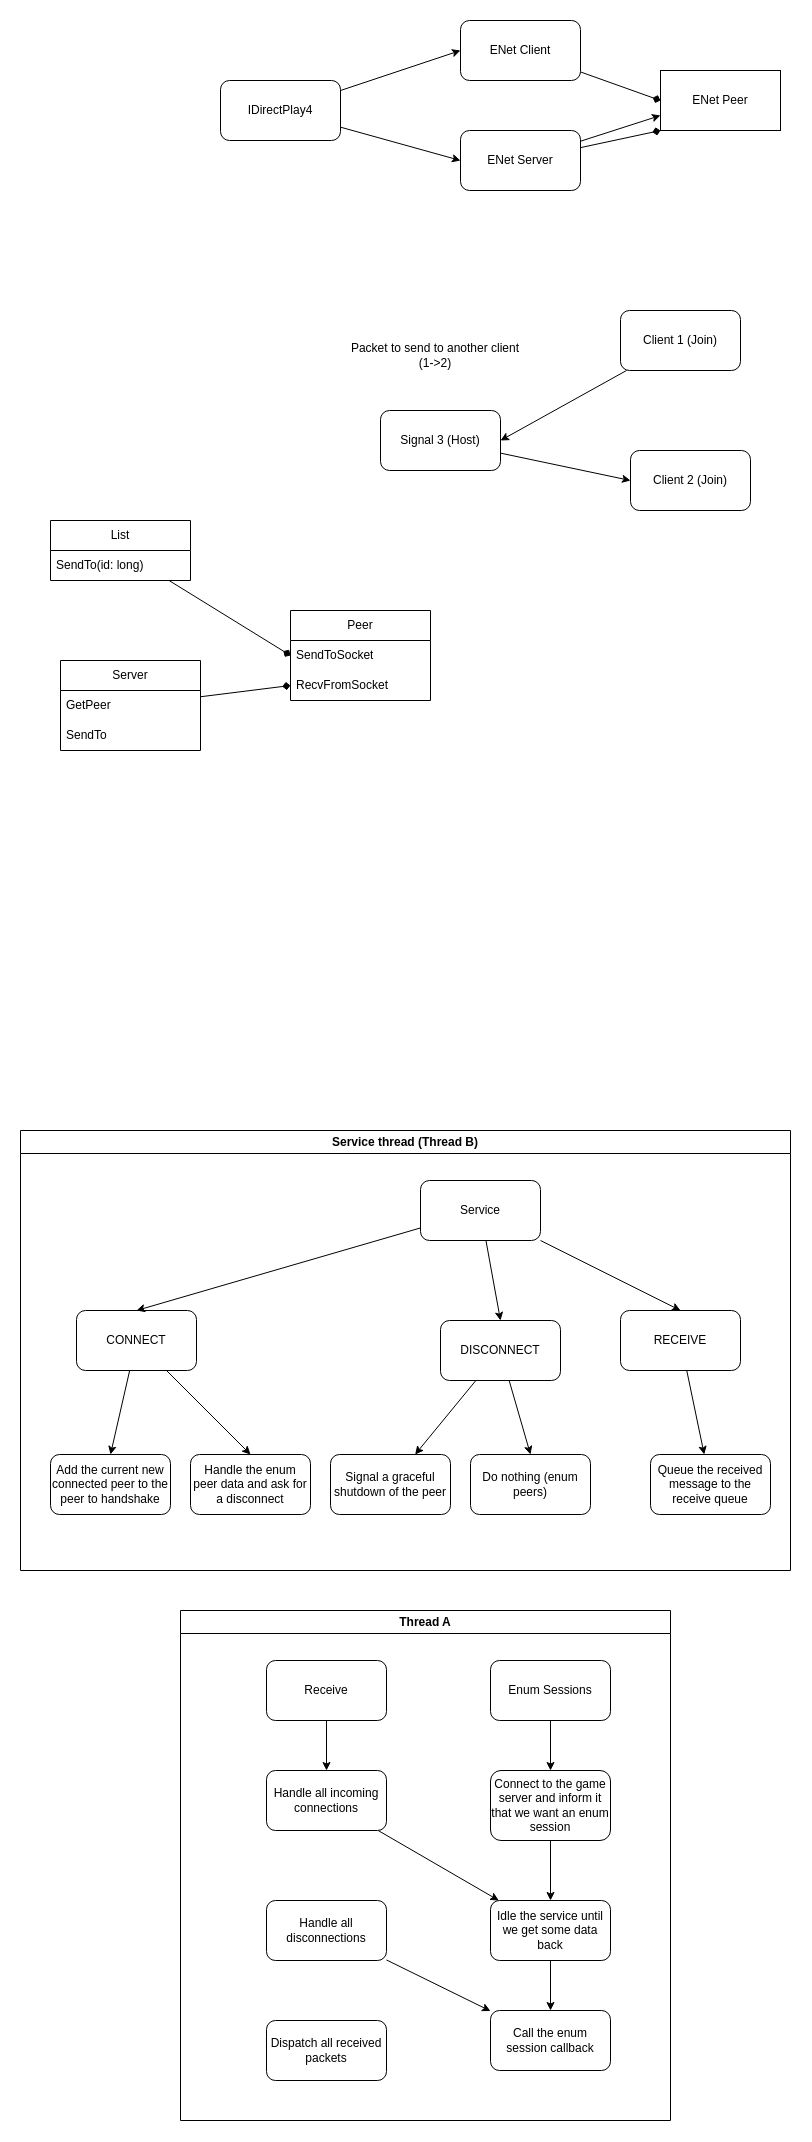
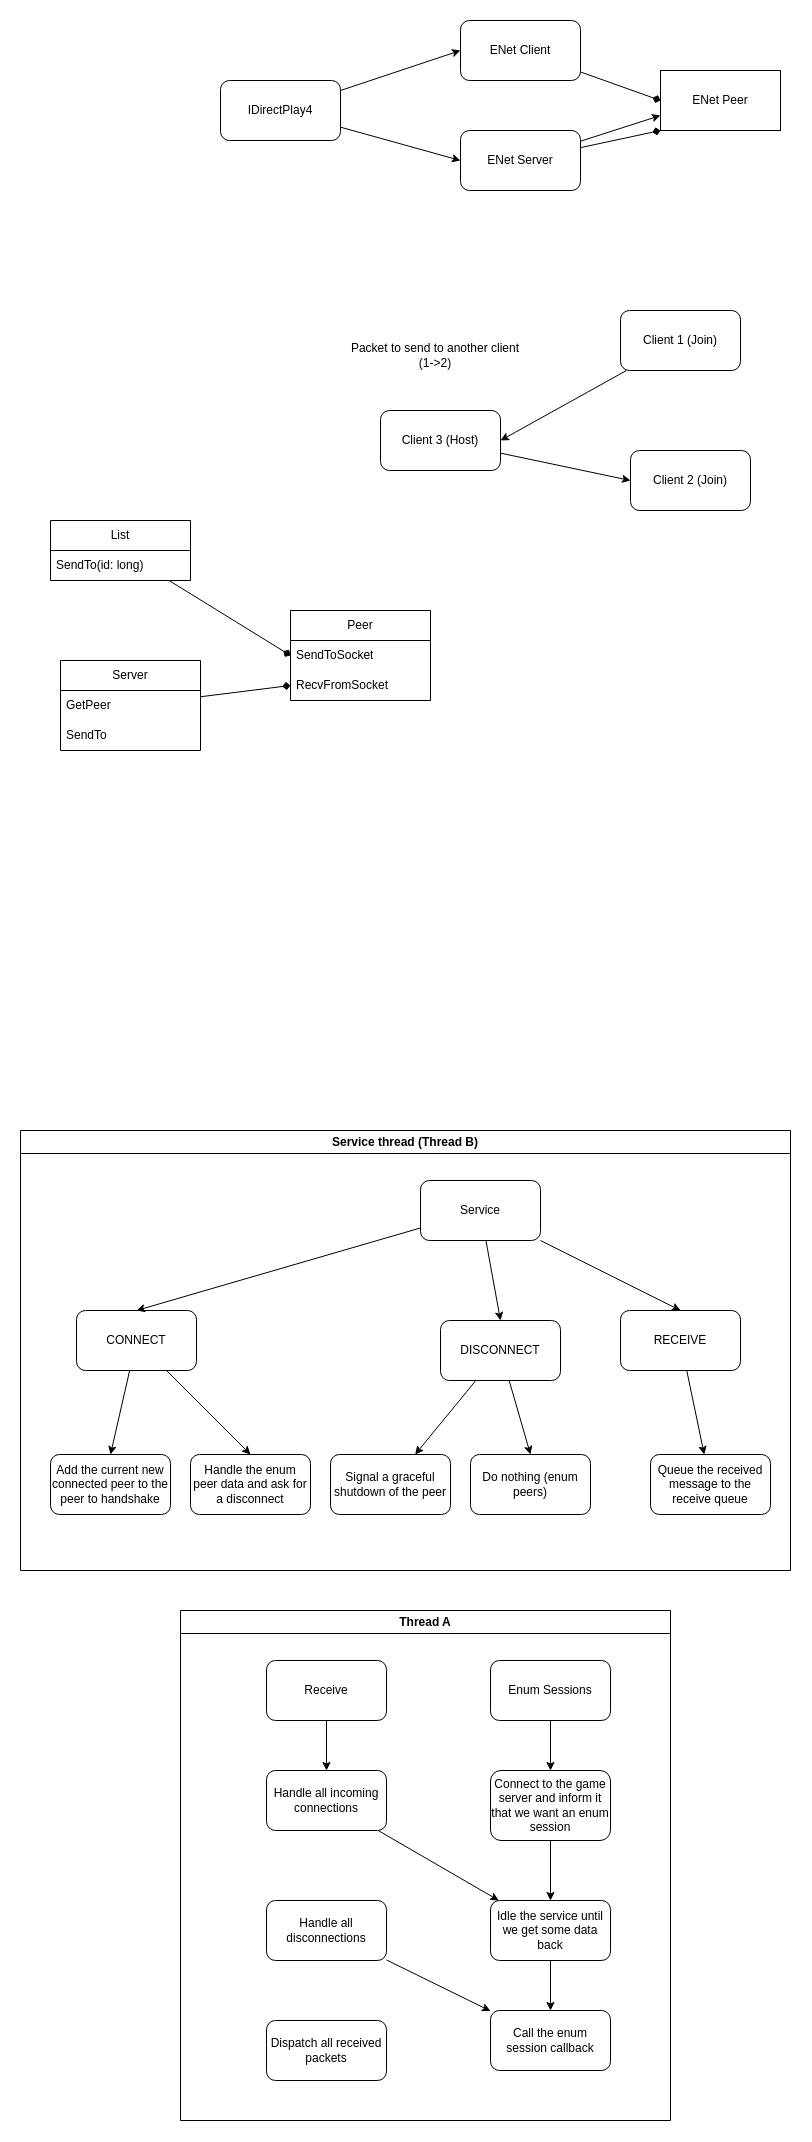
node "Signal 3 (Host)": label "Signal 3 (Host)" -> "Client 3 (Host)"
